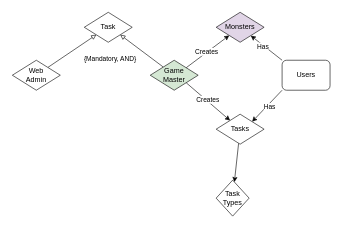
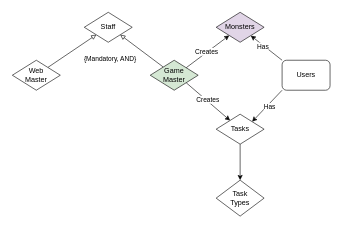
node "Task": label "Task" -> "Staff"
node "Web Admin": label "Web Admin" -> "Web Master"
node "Task Types": size 33x36 -> 48x36
